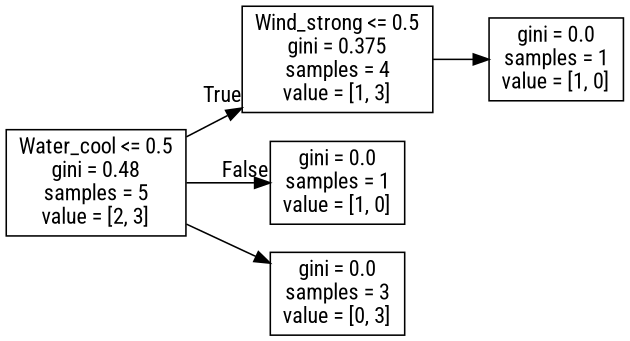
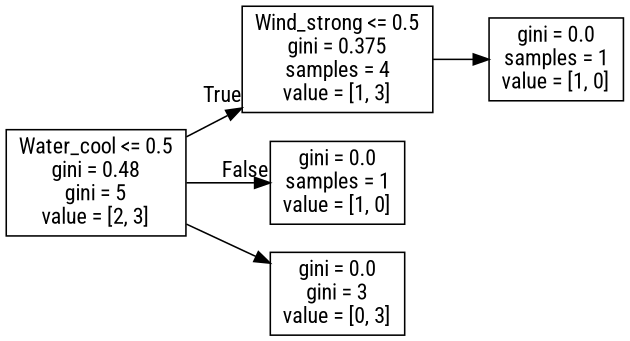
node "Water_cool <= 0.5 gini = 0.48 samples = 5 value = [2, 3]": label "Water_cool <= 0.5 gini = 0.48 samples = 5 value = [2, 3]" -> "Water_cool <= 0.5 gini = 0.48 gini = 5 value = [2, 3]"
node "gini = 0.0 samples = 3 value = [0, 3]": label "gini = 0.0 samples = 3 value = [0, 3]" -> "gini = 0.0 gini = 3 value = [0, 3]"
